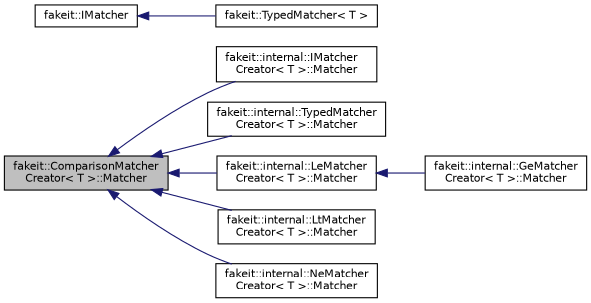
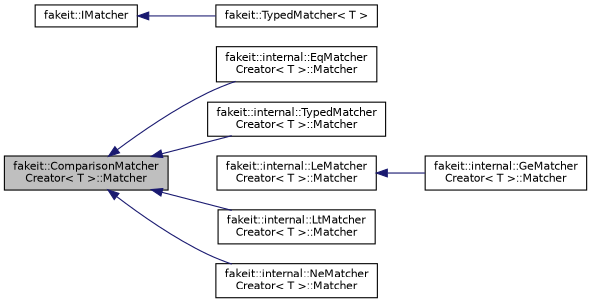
node "fakeit::internal::IMatcher Creator< T >::Matcher": label "fakeit::internal::IMatcher Creator< T >::Matcher" -> "fakeit::internal::EqMatcher Creator< T >::Matcher"
edge "fakeit::internal::LeMatcher Creator< T >::Matcher" -> "fakeit::ComparisonMatcher Creator< T >::Matcher": removed
